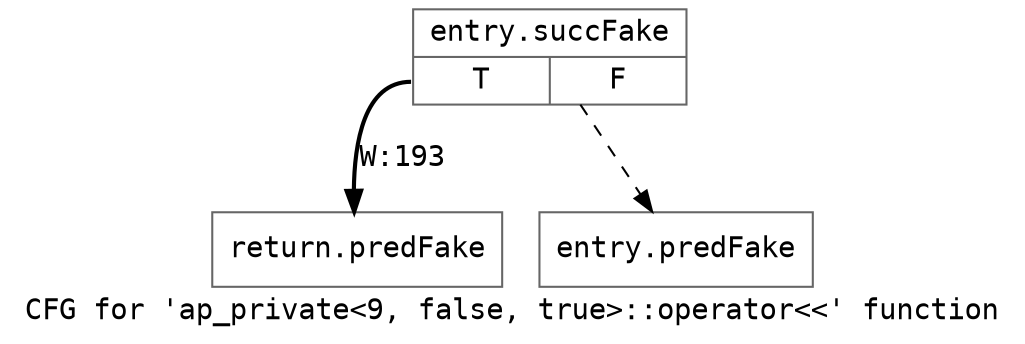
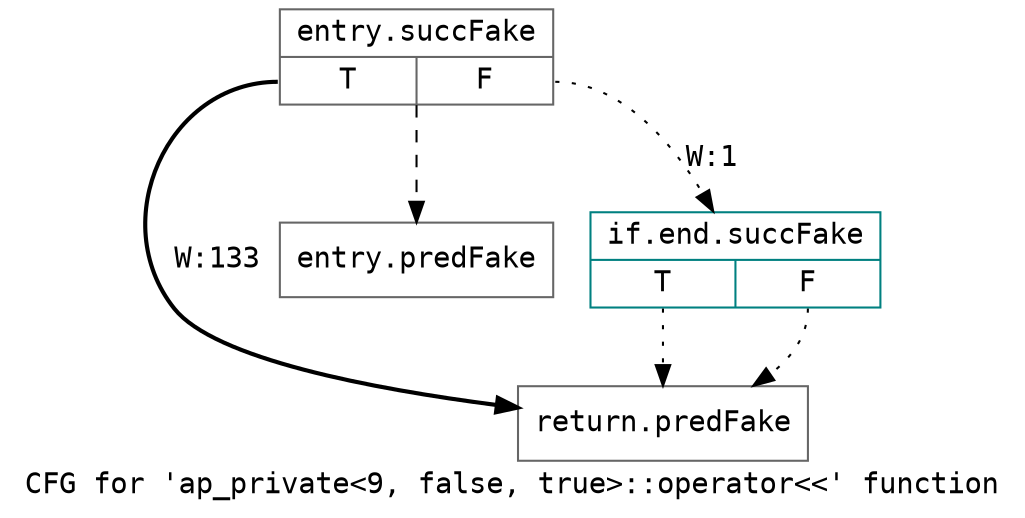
edge "entry.succFake" -> "return.predFake": label "W:193" -> "W:133"
node "if.end.succFake": added
